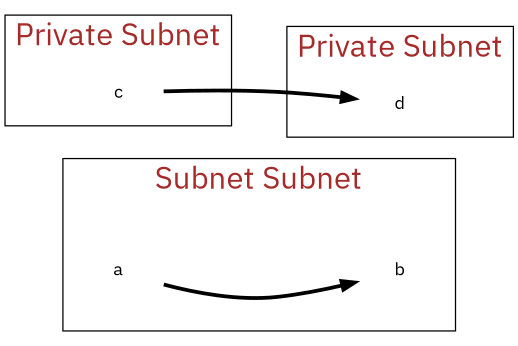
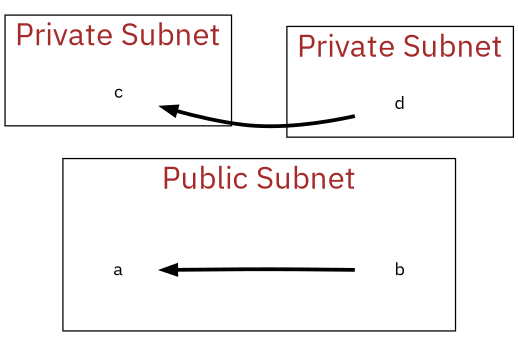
edge "c" -> "d": reversed
cluster "Subnet Subnet": label "Subnet Subnet" -> "Public Subnet"
edge "a" -> "b": reversed
